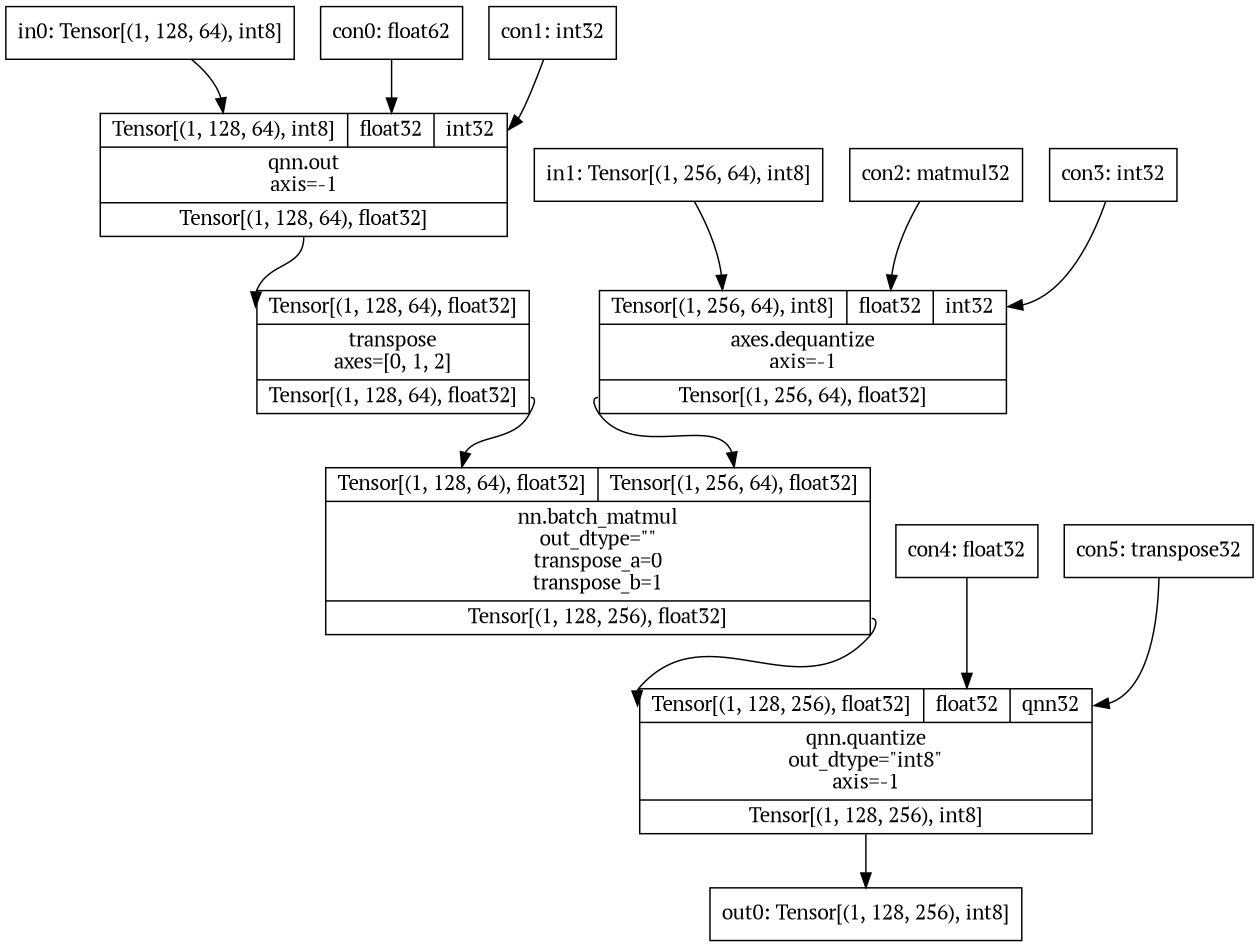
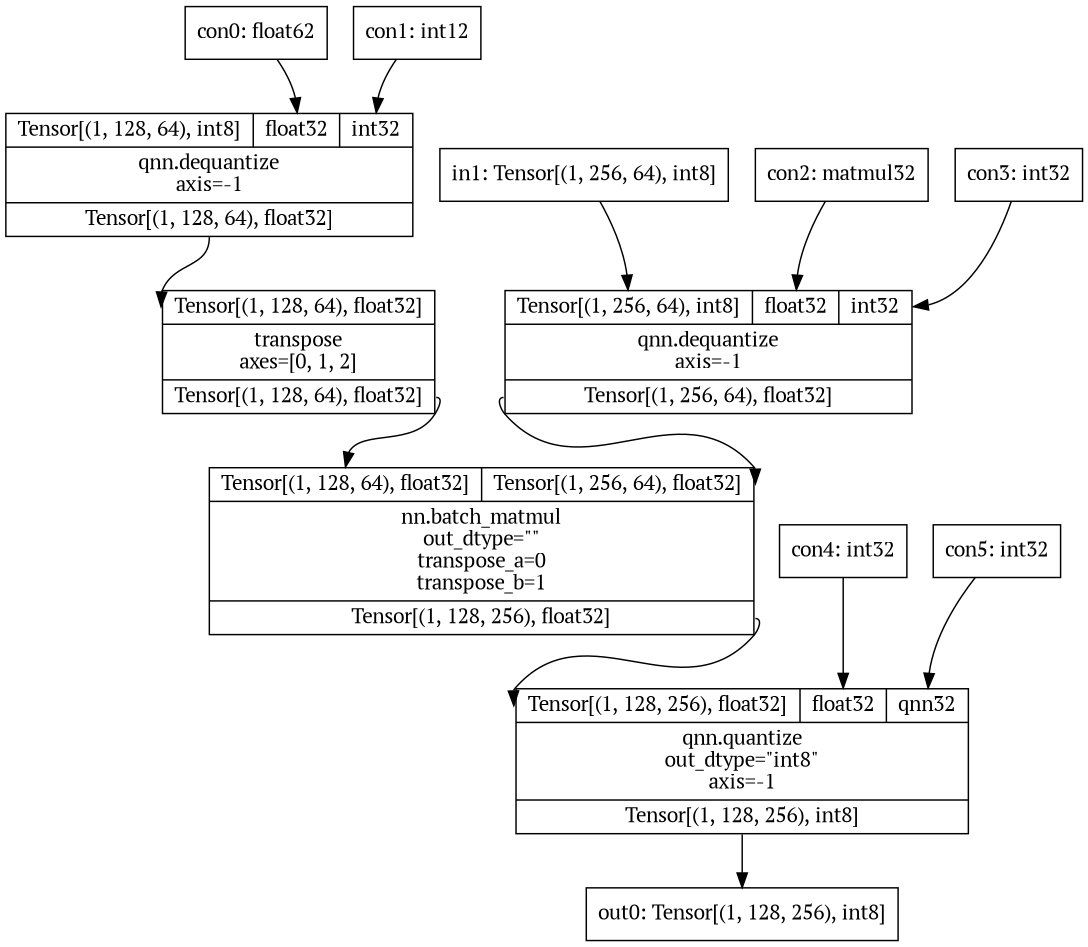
node "in0: Tensor[(1, 128, 64), int8]": removed
node "con1: int32": label "con1: int32" -> "con1: int12"
node "Tensor[(1, 128, 64), int8]": text "qnn.out" -> "qnn.dequantize"
node "Tensor[(1, 256, 64), int8]": text "axes.dequantize" -> "qnn.dequantize"
node "con4: float32": label "con4: float32" -> "con4: int32"
node "con5: transpose32": label "con5: transpose32" -> "con5: int32"
